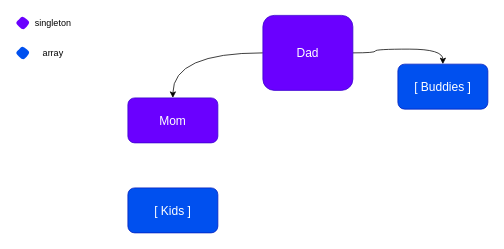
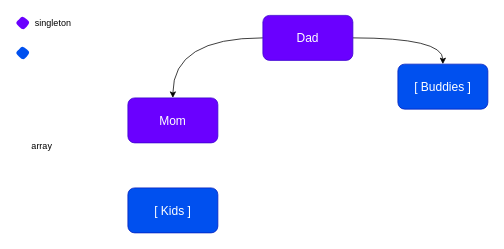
node "array": moved (53, 53) -> (42, 147)
node "Dad": size 90x75 -> 90x45
